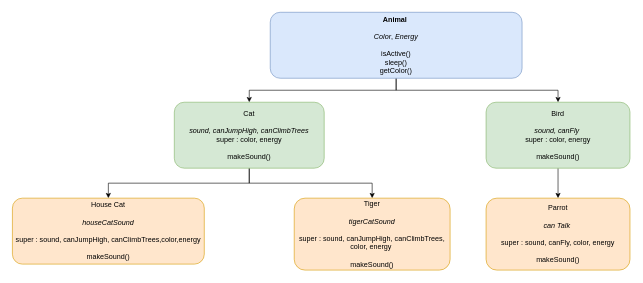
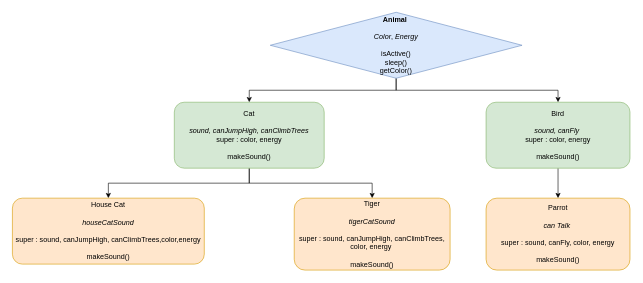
node "Animal Color, Energy isActive() sleep() getColor()": shape rounded rectangle -> diamond
